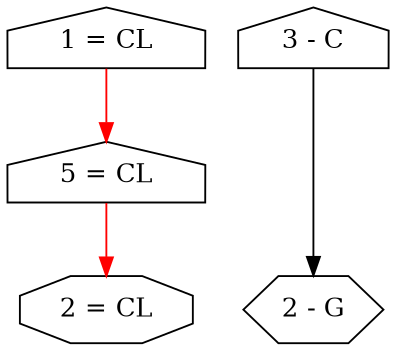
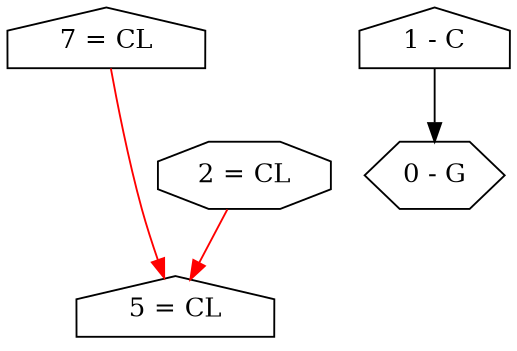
node "1 = CL": label "1 = CL" -> "7 = CL"
node "3 - C": label "3 - C" -> "1 - C"
edge "5 = CL" -> "2 = CL": reversed
node "2 - G": label "2 - G" -> "0 - G"
